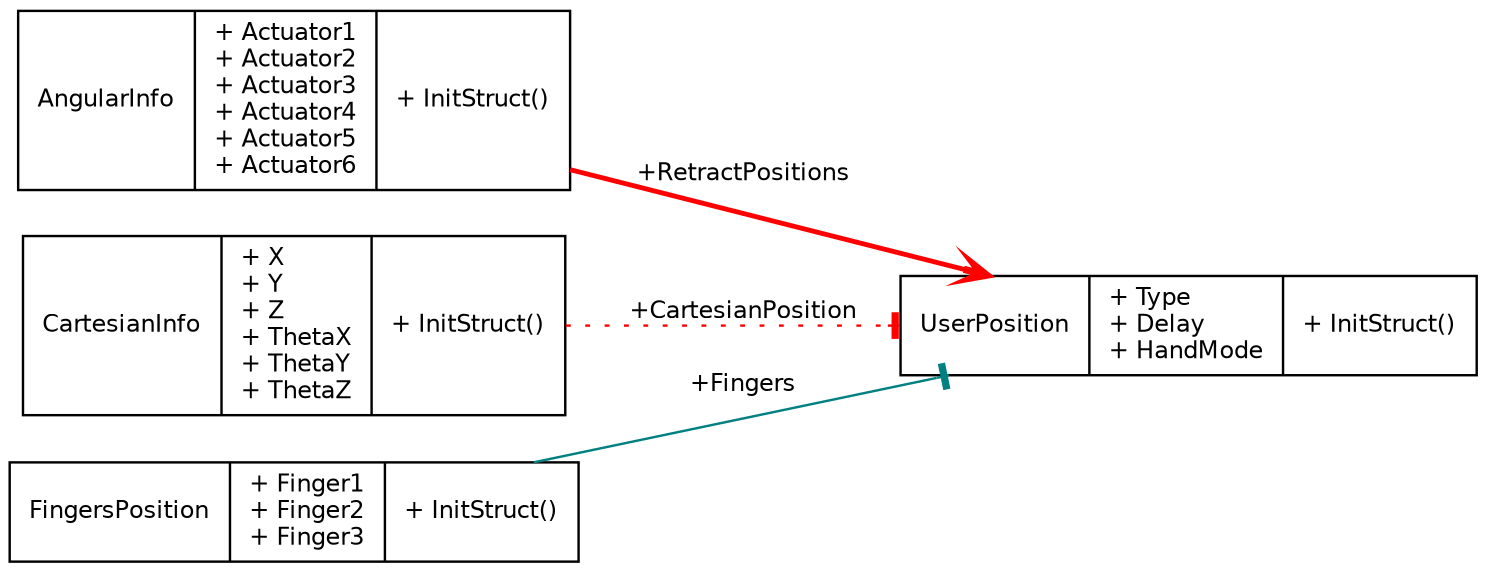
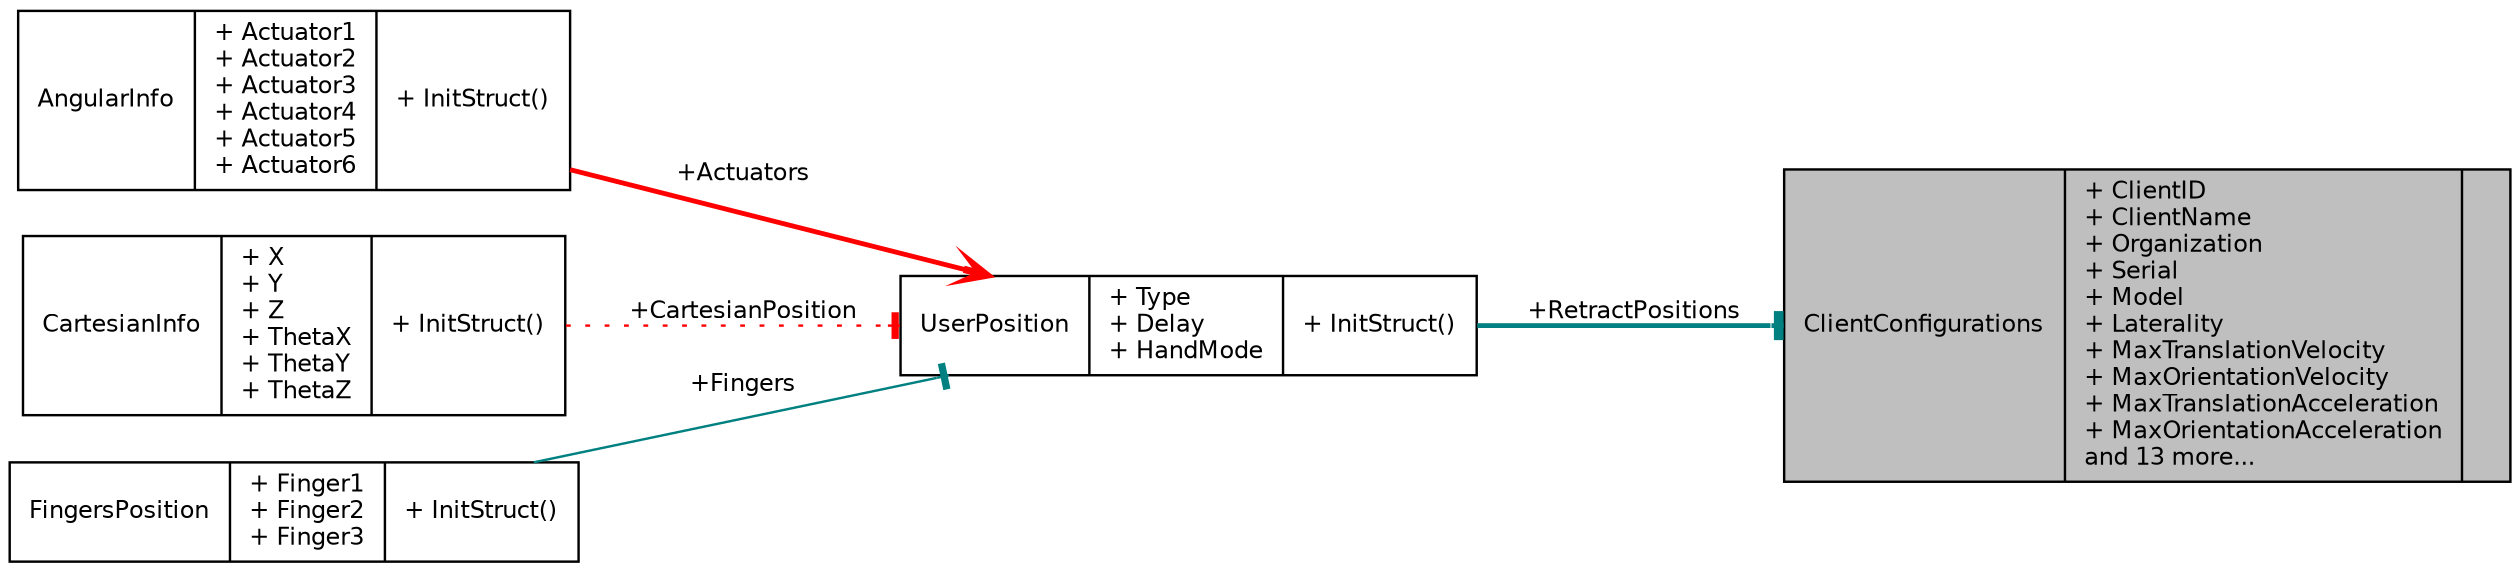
edge "AngularInfo" -> "UserPosition": label " +RetractPositions" -> " +Actuators"
node "ClientConfigurations": added
